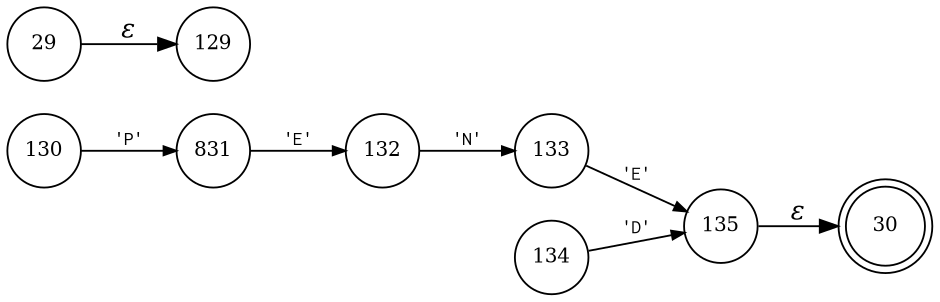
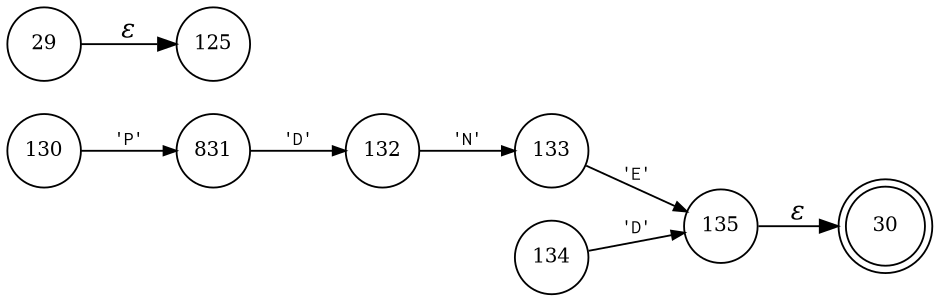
node "129": label "129" -> "125"
edge "831" -> "132": label "'E'" -> "'D'"
